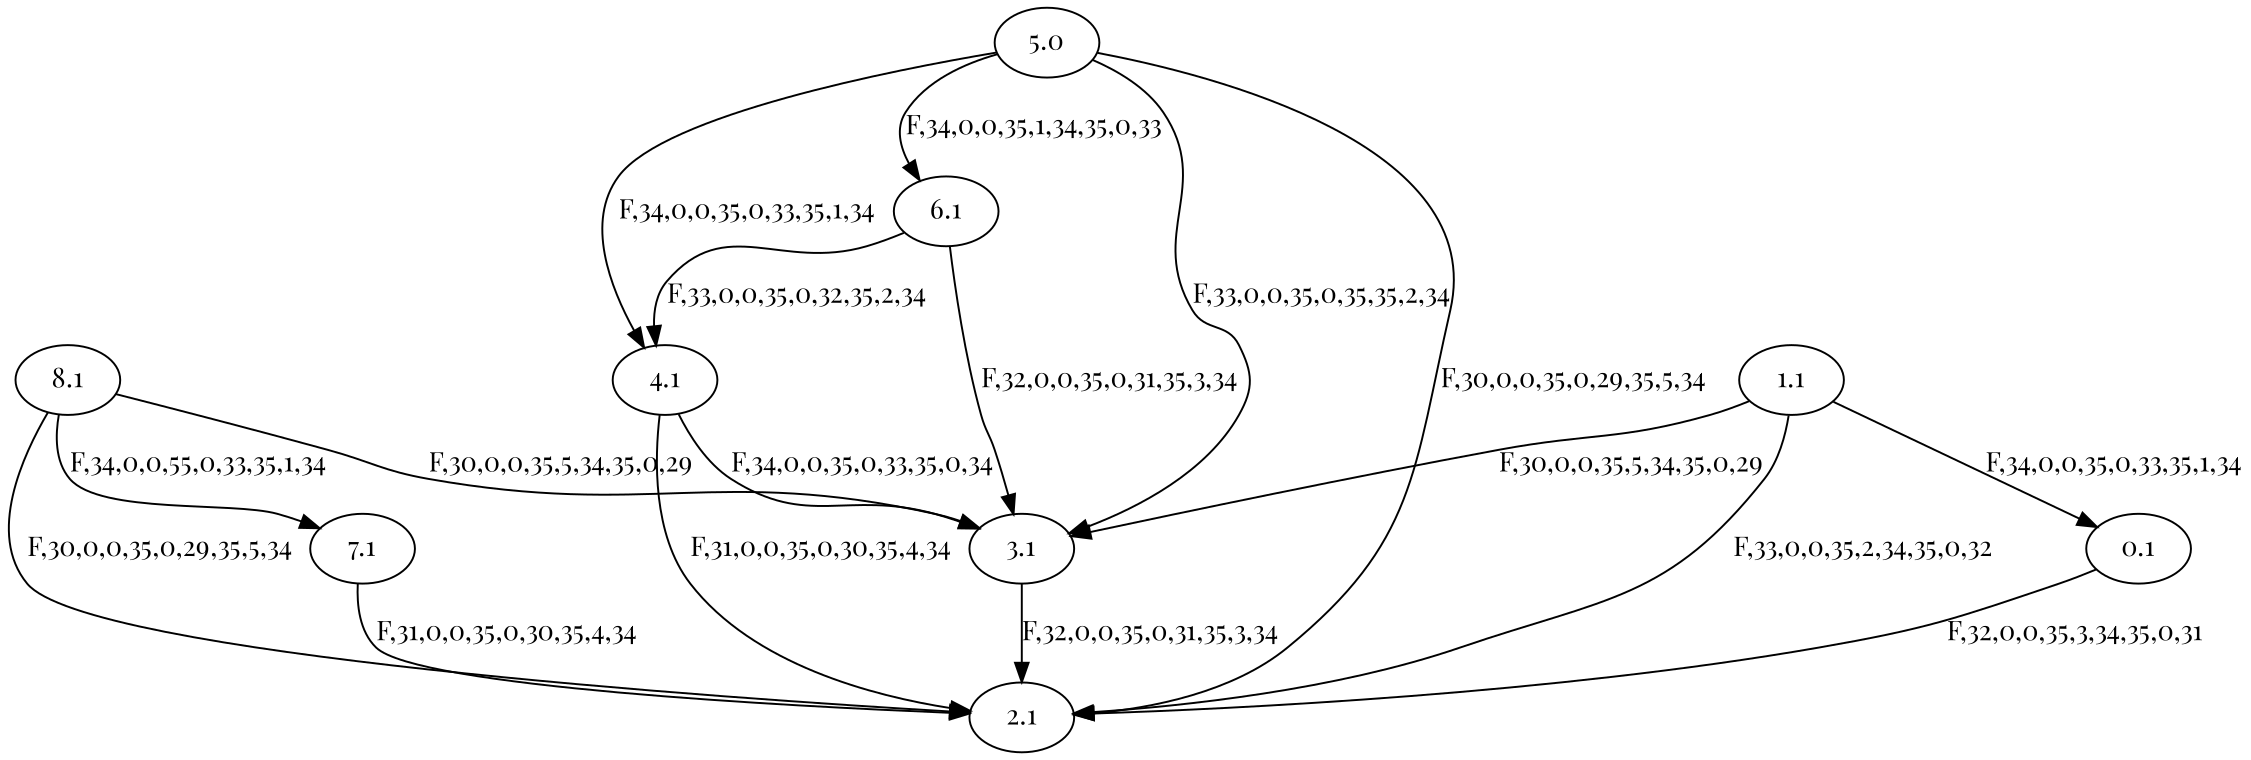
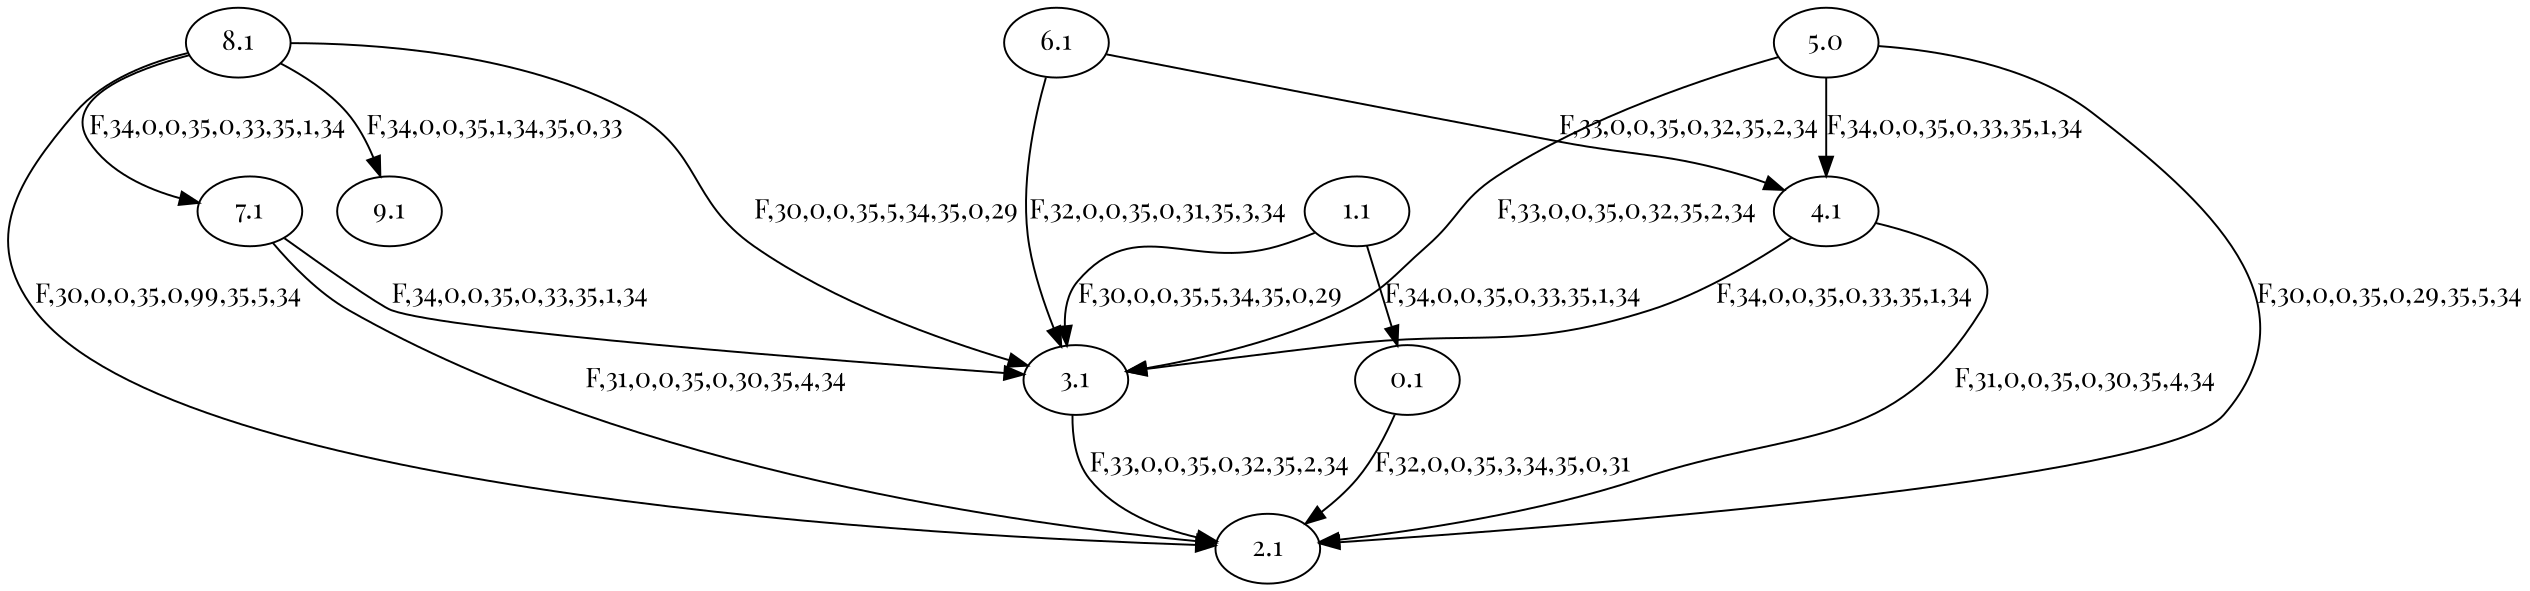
edge "5.0" -> "6.1": removed, label "F,34,0,0,35,1,34,35,0,33"
node "9.1": added
edge "5.0" -> "3.1": label "F,33,0,0,35,0,35,35,2,34" -> "F,33,0,0,35,0,32,35,2,34"
edge "7.1" -> "3.1": added, label "F,34,0,0,35,0,33,35,1,34"
edge "8.1" -> "7.1": label "F,34,0,0,55,0,33,35,1,34" -> "F,34,0,0,35,0,33,35,1,34"
edge "4.1" -> "3.1": label "F,34,0,0,35,0,33,35,0,34" -> "F,34,0,0,35,0,33,35,1,34"
edge "8.1" -> "2.1": label "F,30,0,0,35,0,29,35,5,34" -> "F,30,0,0,35,0,99,35,5,34"
edge "3.1" -> "2.1": label "F,32,0,0,35,0,31,35,3,34" -> "F,33,0,0,35,0,32,35,2,34"
edge "1.1" -> "2.1": removed, label "F,33,0,0,35,2,34,35,0,32"
